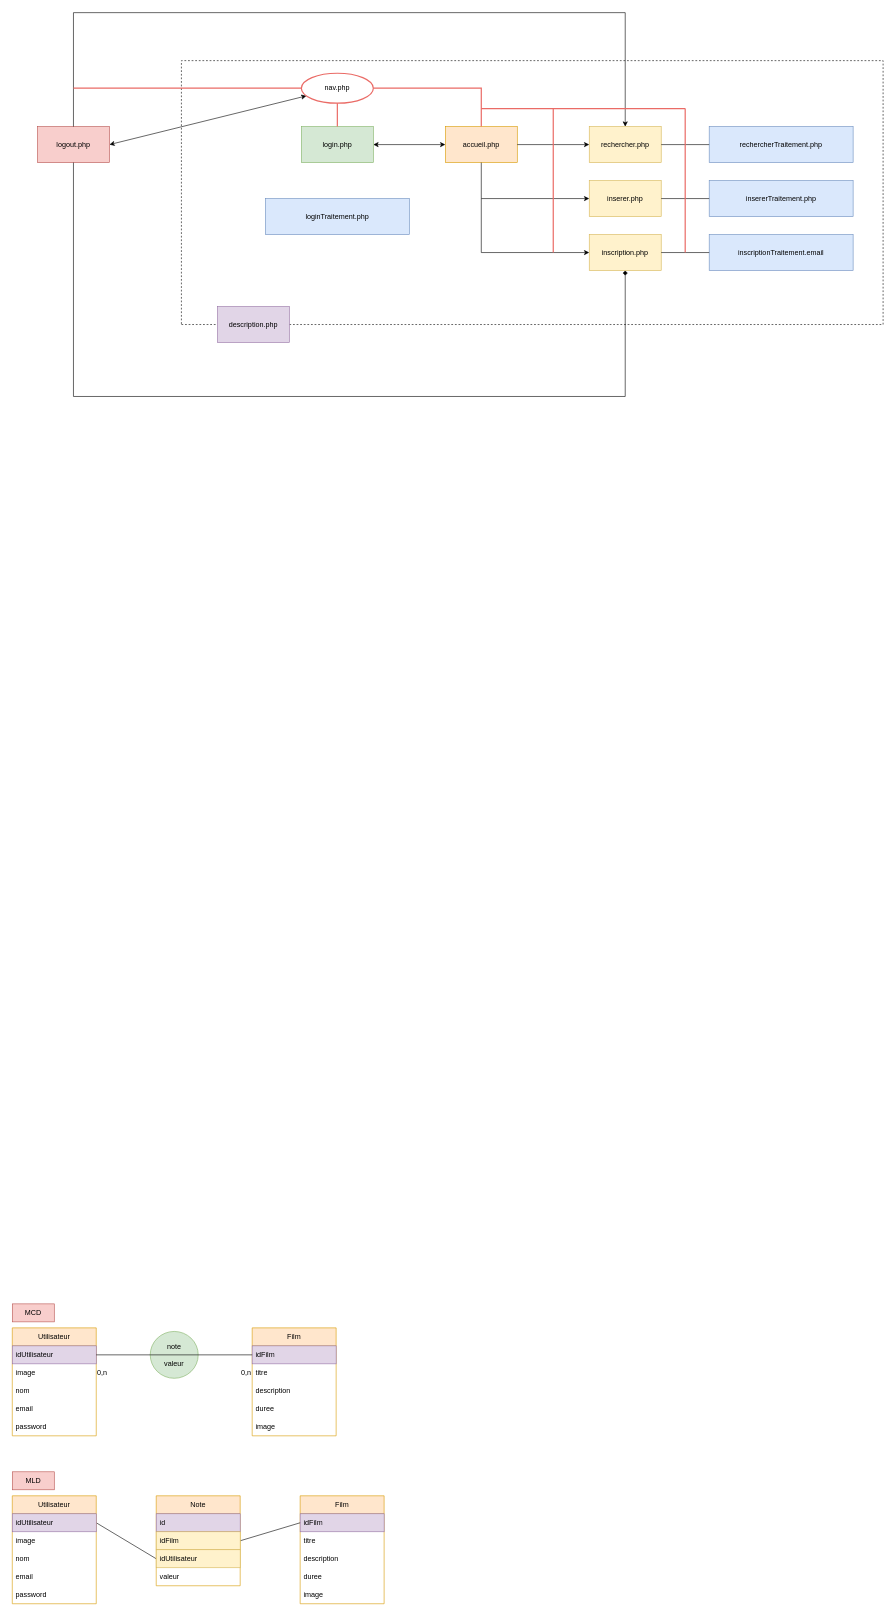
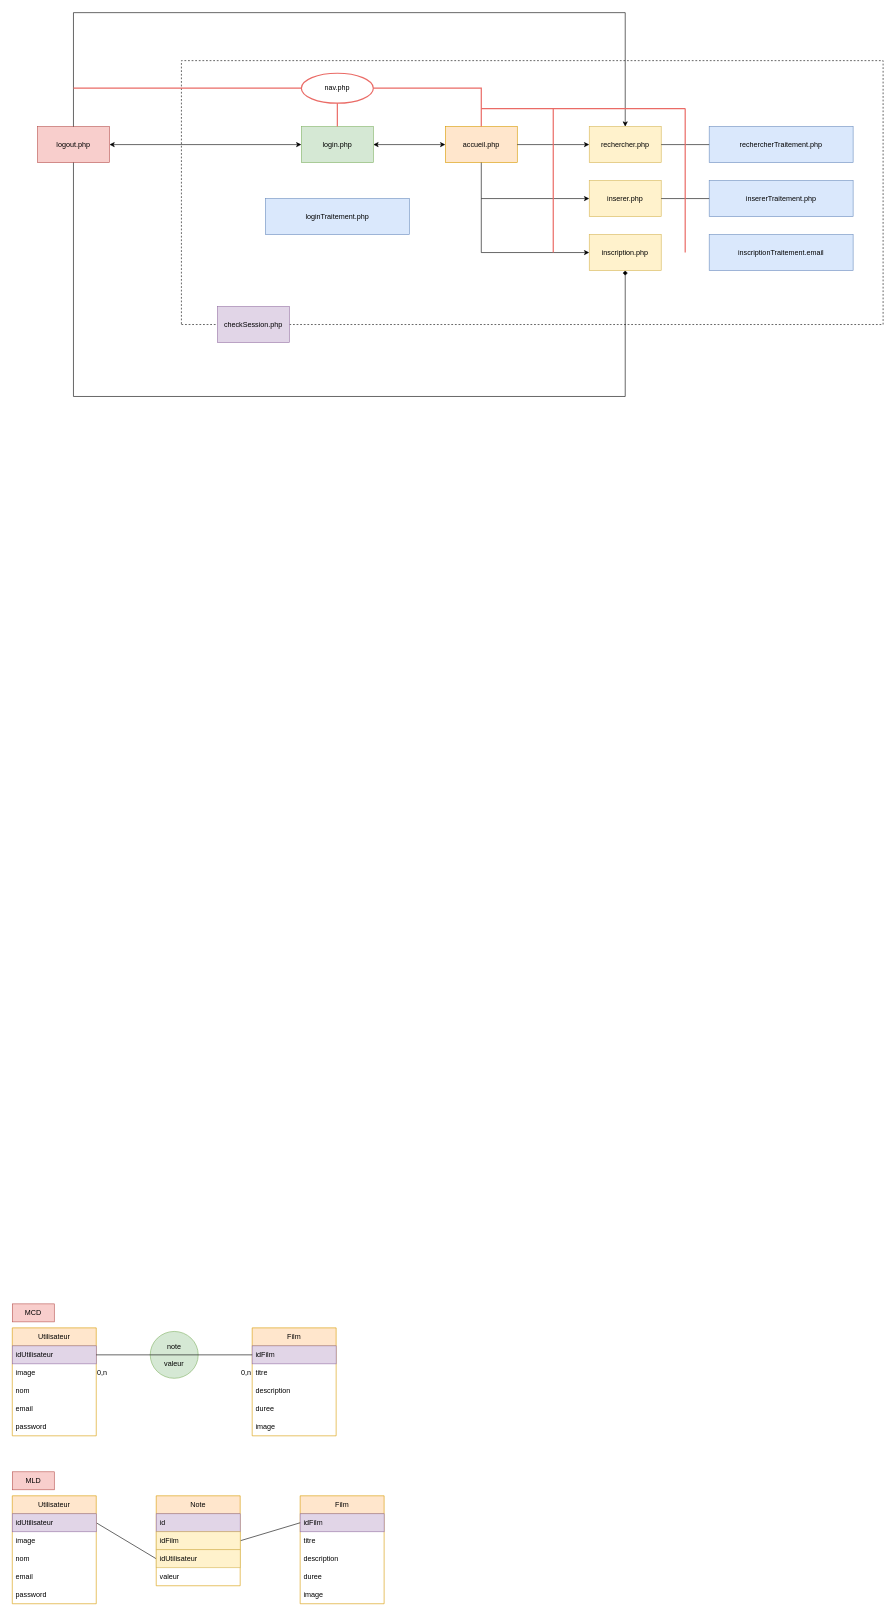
edge "nav.php" -- "logout.php": now "login.php" -- "logout.php"
edge "inscription.php" -- "inscriptionTraitement.email": removed
node "description.php": label "description.php" -> "checkSession.php"
